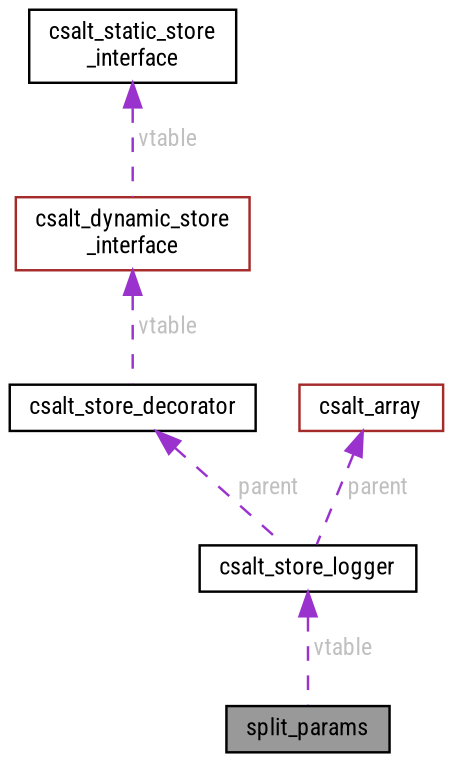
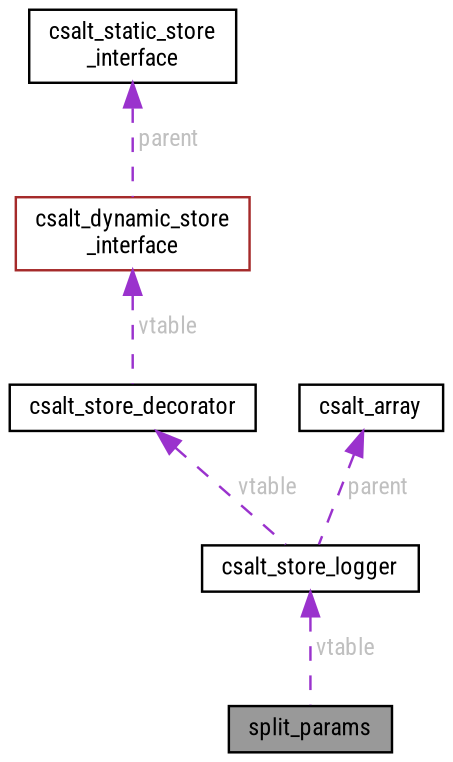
edge "csalt_dynamic_store _interface" -> "csalt_static_store _interface": label " vtable" -> " parent"
node "csalt_array": color brown -> black
edge "csalt_store_logger" -> "csalt_store_decorator": label " parent" -> " vtable"
